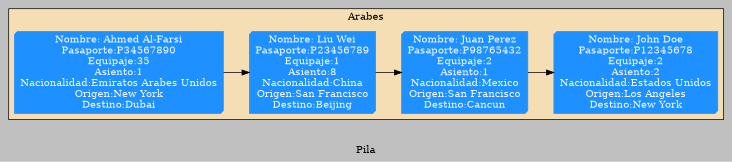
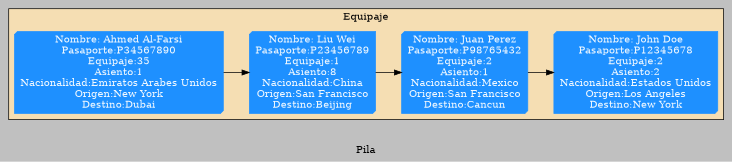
cluster "Arabes": label "Arabes" -> "Equipaje"
